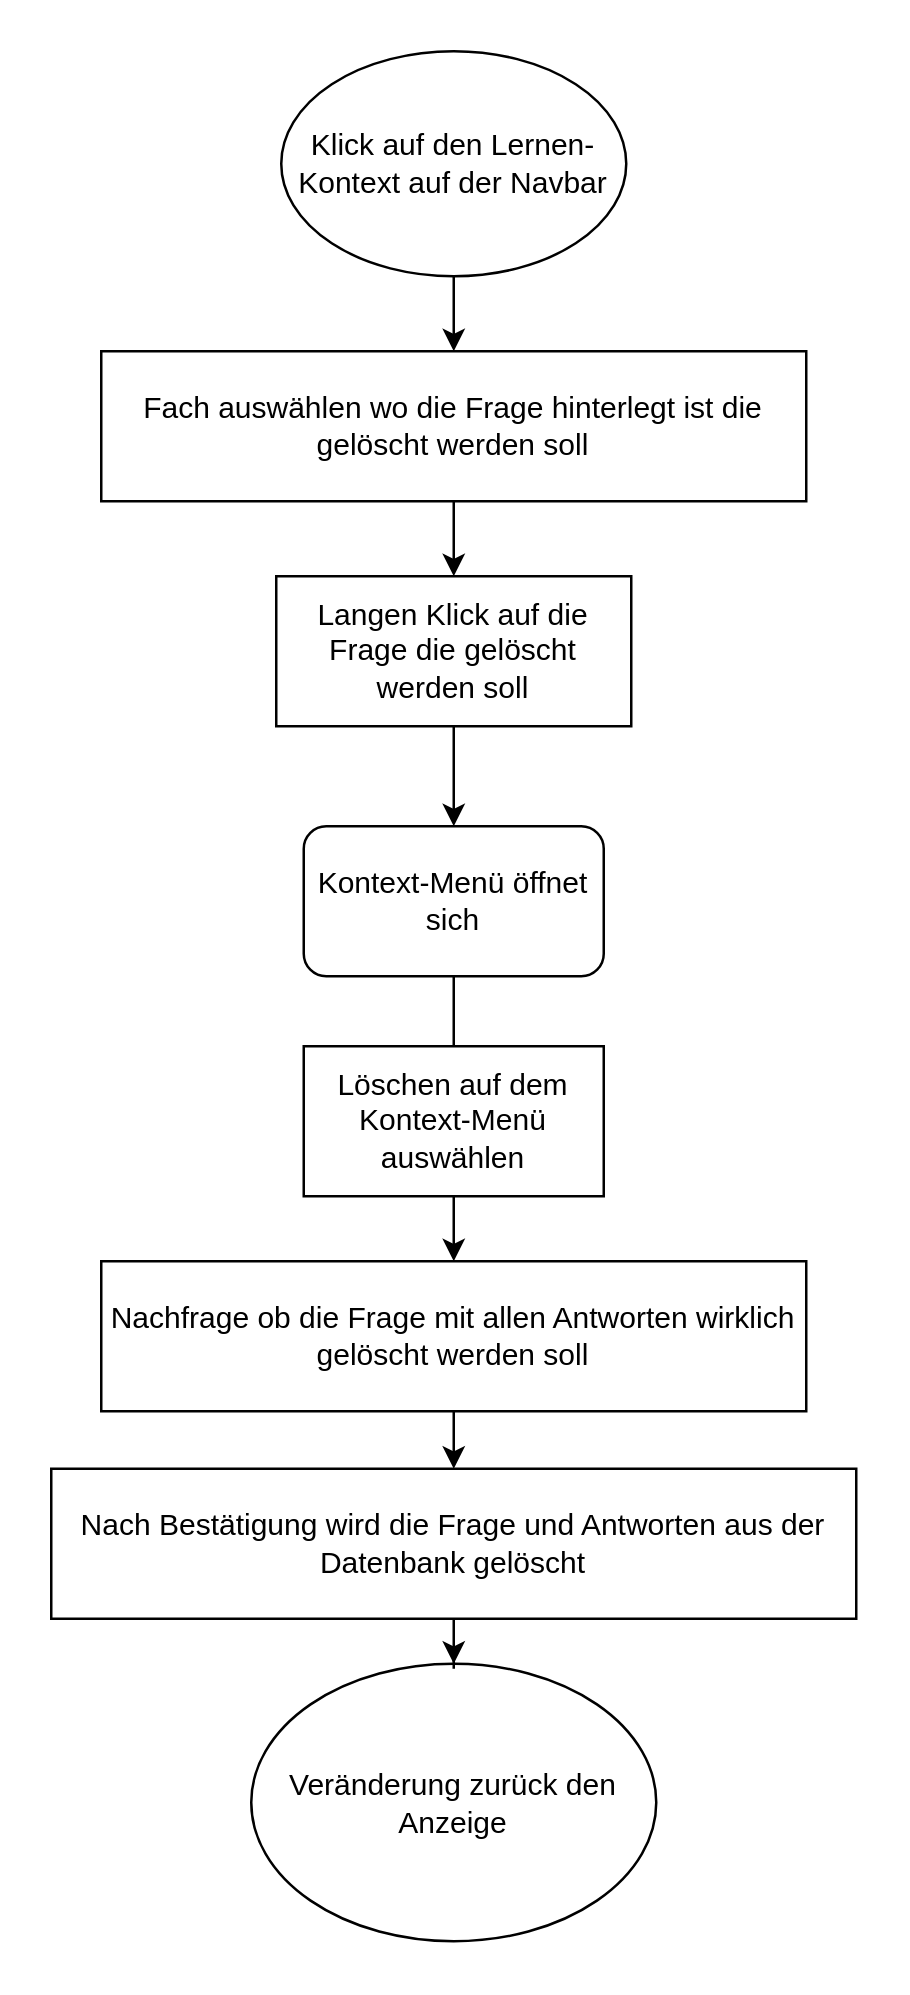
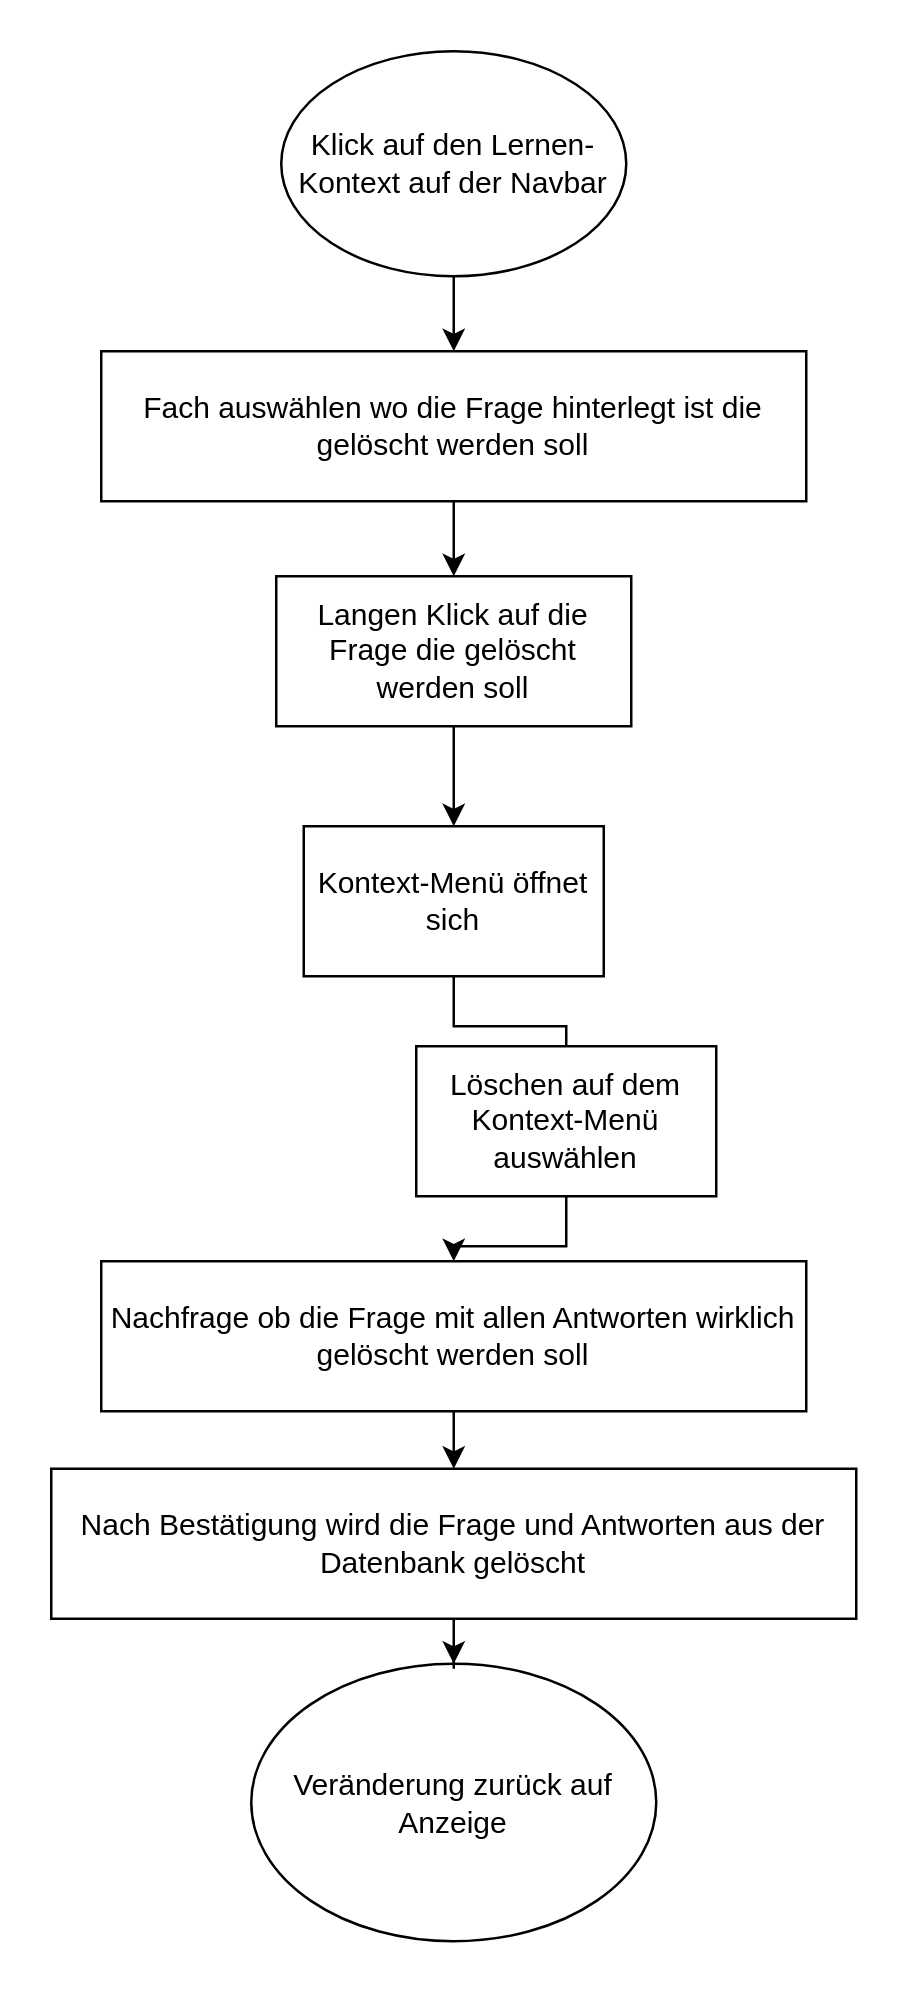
node "Kontext-Menü öffnet sich": shape rounded rectangle -> rectangle
node "Löschen auf dem Kontext-Menü auswählen": moved (454, 1121) -> (566, 1121)
node "Veränderung zurück den Anzeige": label "Veränderung zurück den Anzeige" -> "Veränderung zurück auf Anzeige"
